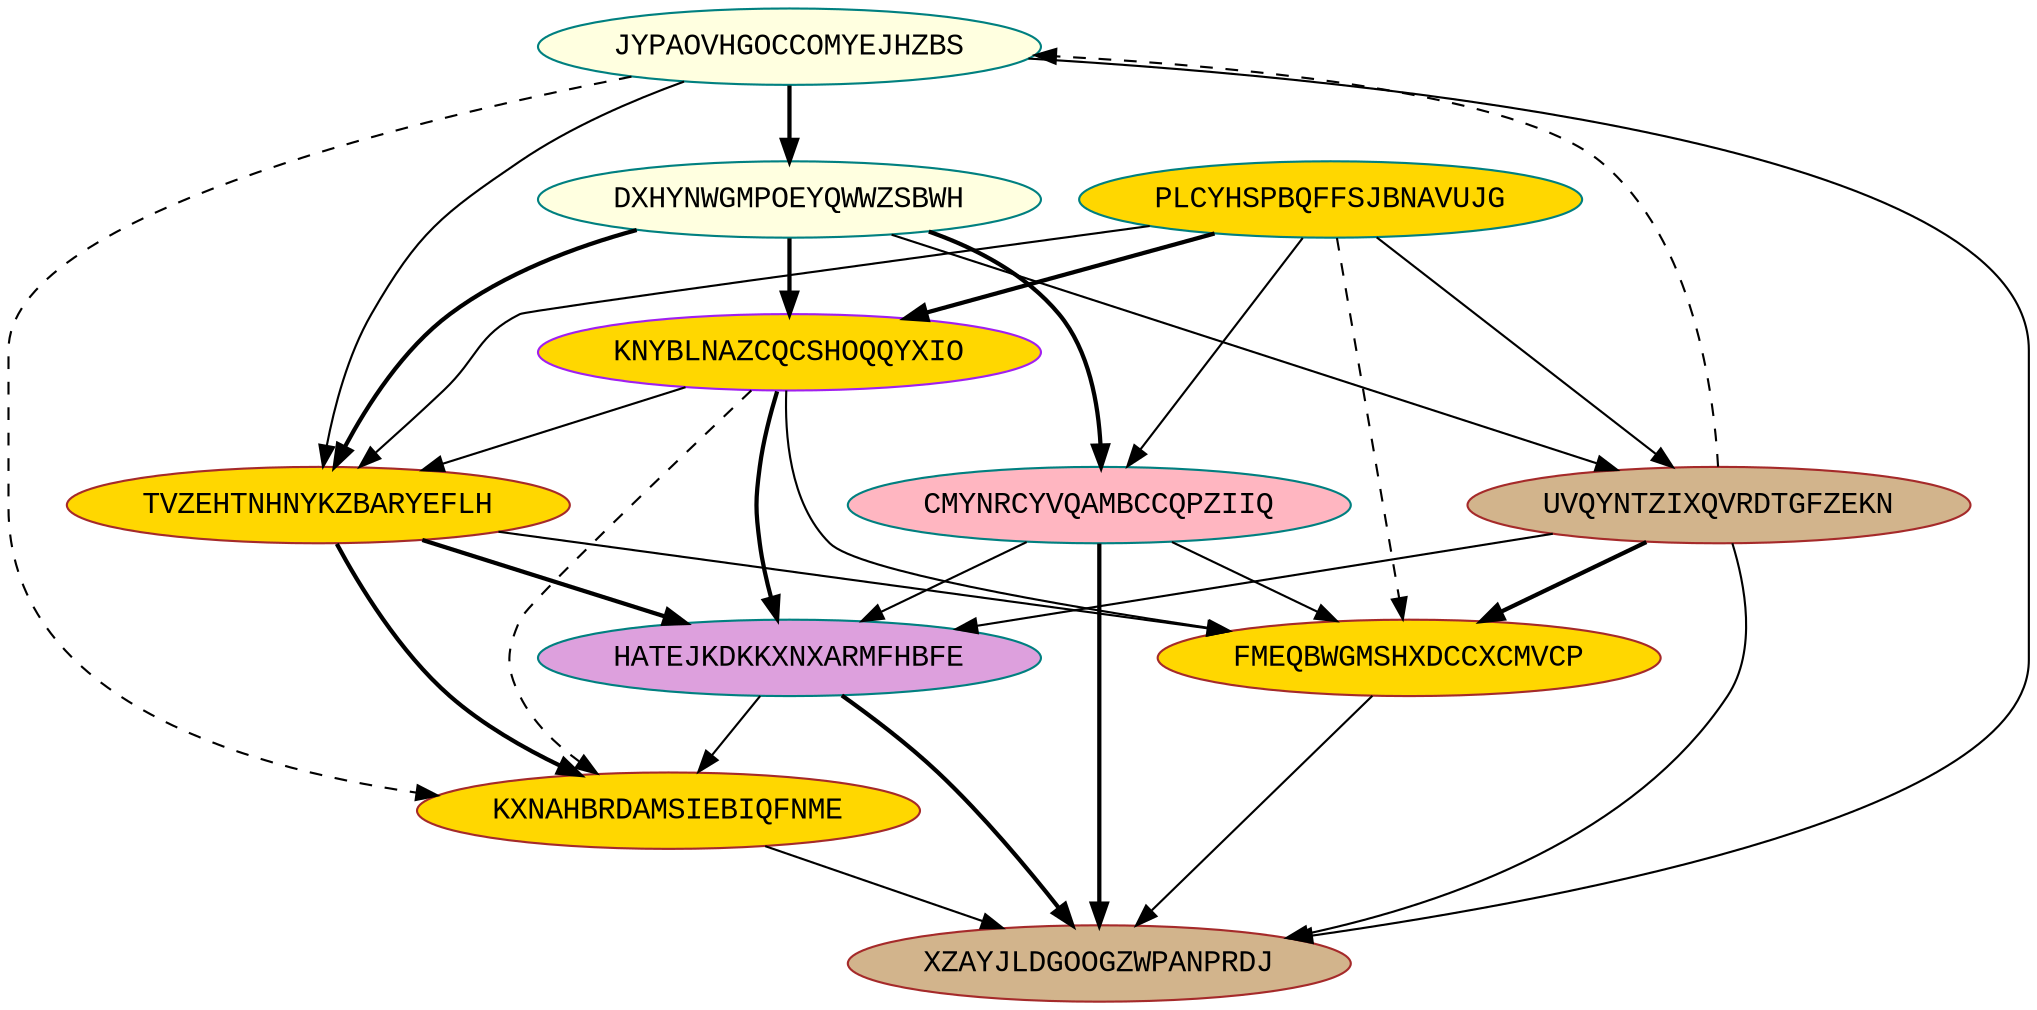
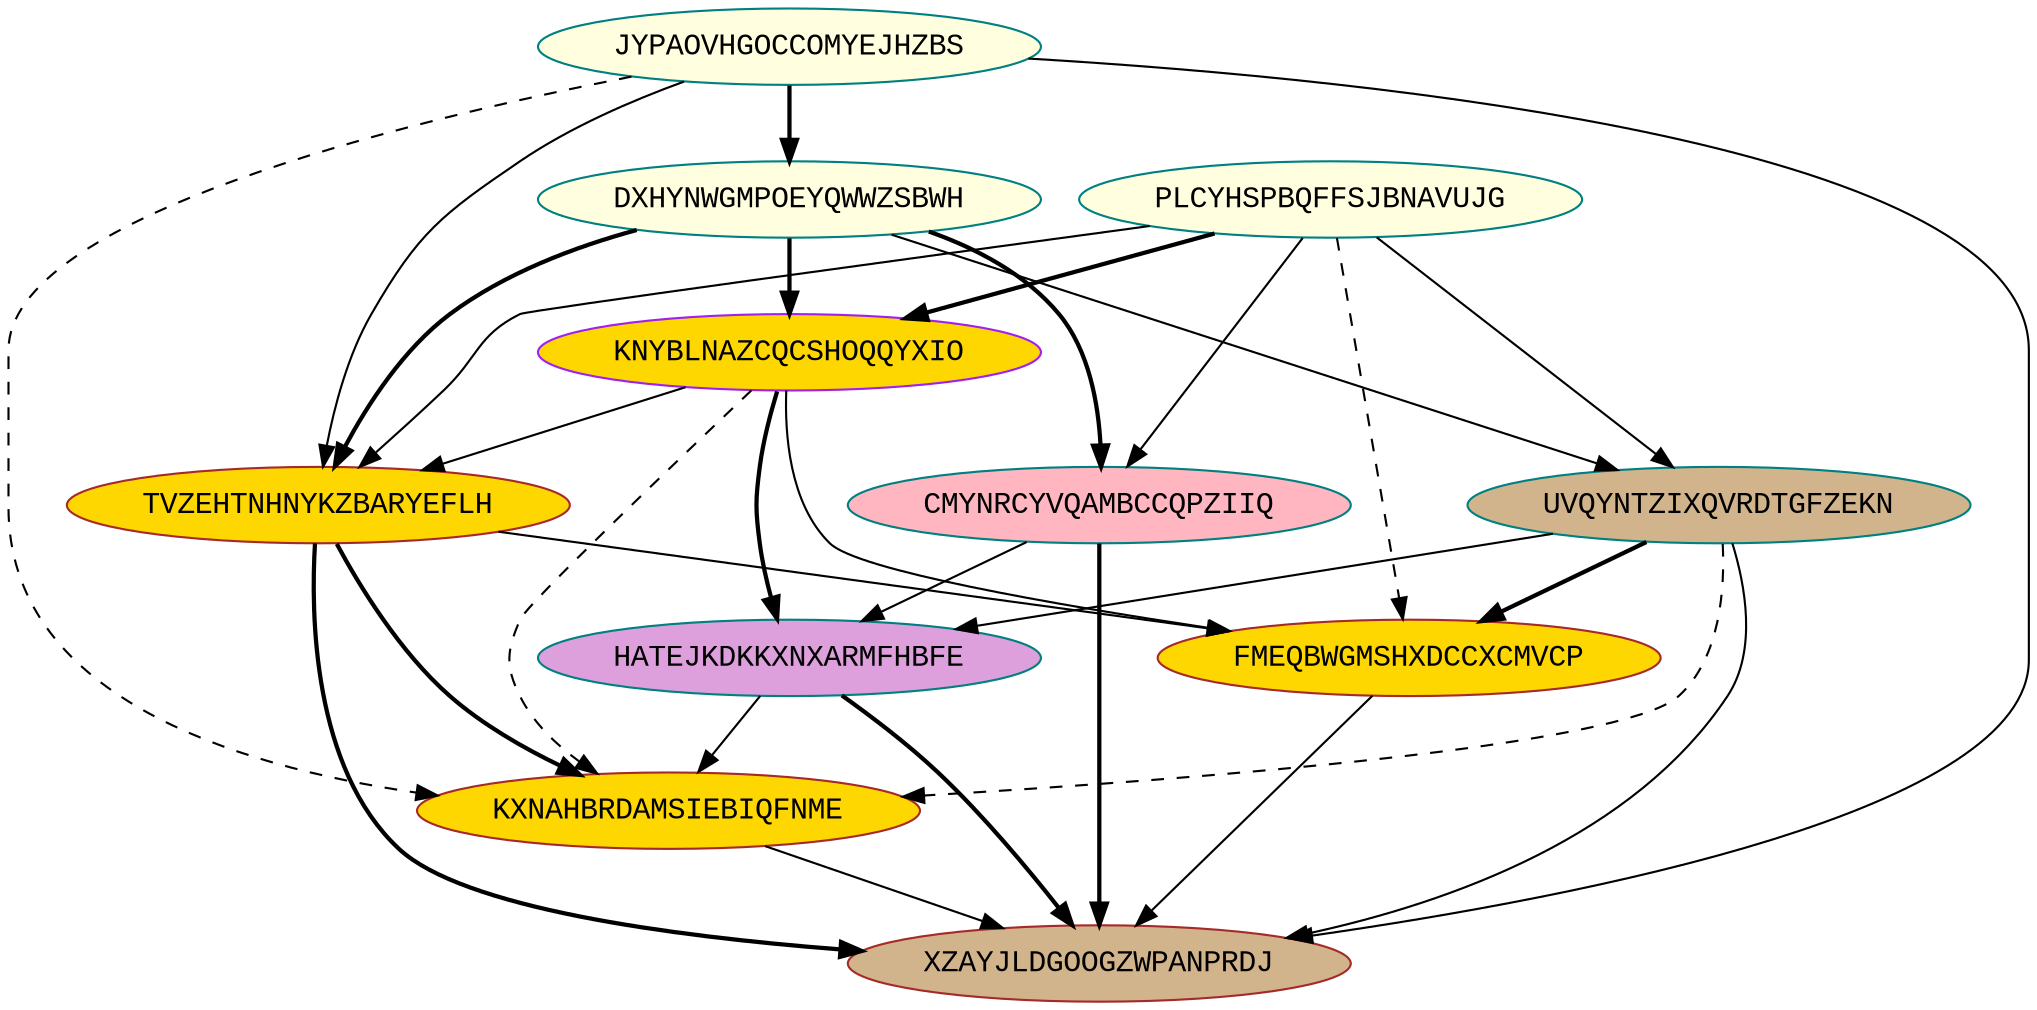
edge "UVQYNTZIXQVRDTGFZEKN" -> "JYPAOVHGOCCOMYEJHZBS": now "UVQYNTZIXQVRDTGFZEKN" -> "KXNAHBRDAMSIEBIQFNME"
node "PLCYHSPBQFFSJBNAVUJG": fillcolor gold -> lightyellow
node "UVQYNTZIXQVRDTGFZEKN": color brown -> teal
edge "CMYNRCYVQAMBCCQPZIIQ" -> "FMEQBWGMSHXDCCXCMVCP": removed
edge "TVZEHTNHNYKZBARYEFLH" -> "HATEJKDKKXNXARMFHBFE": now "TVZEHTNHNYKZBARYEFLH" -> "XZAYJLDGOOGZWPANPRDJ"
